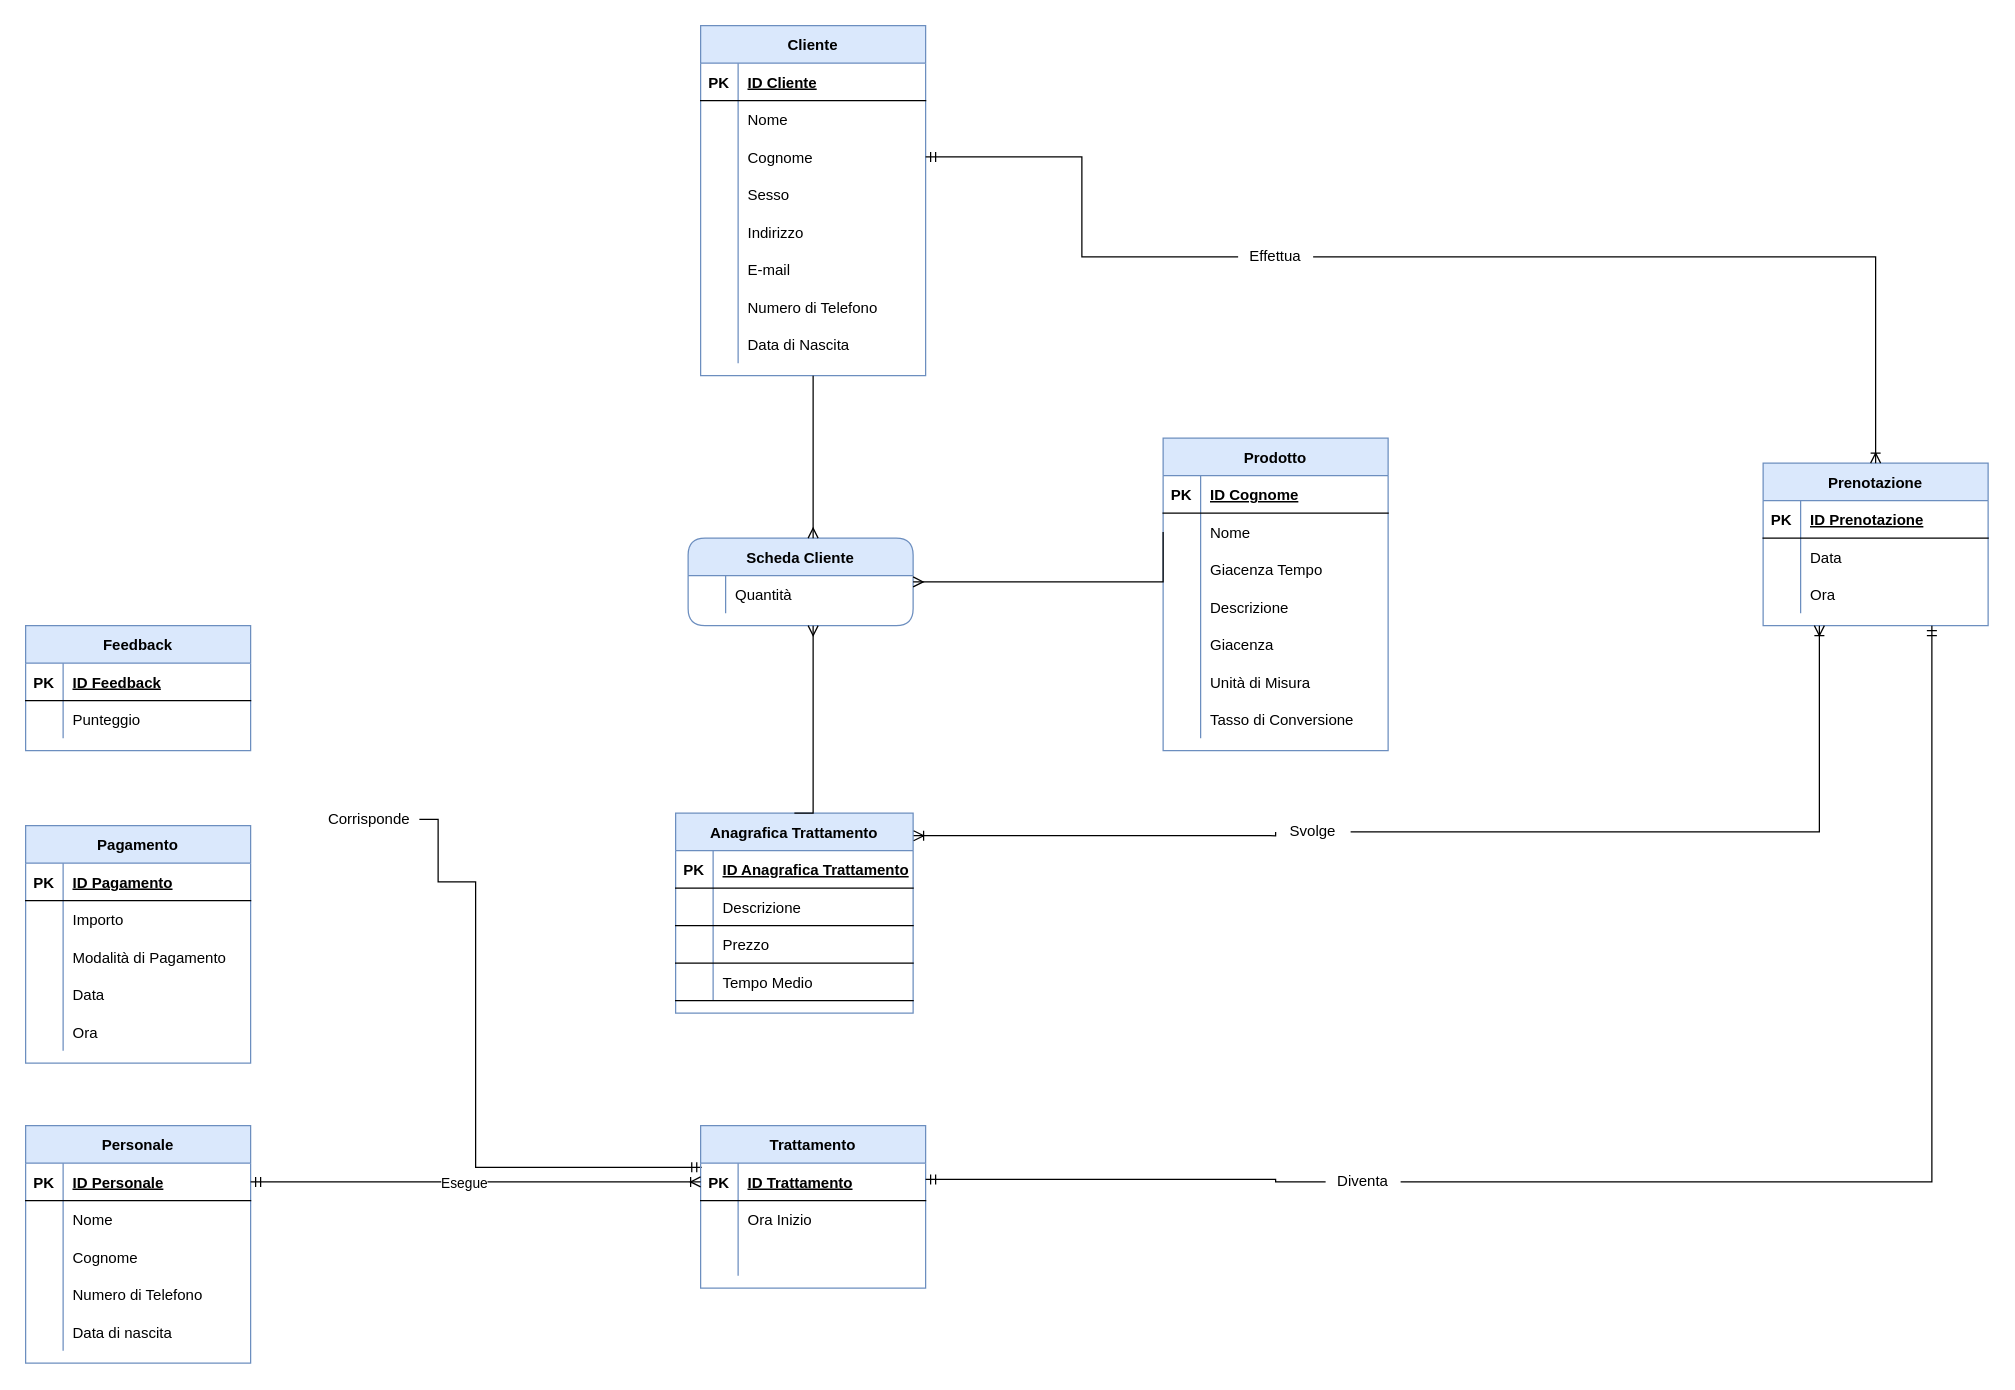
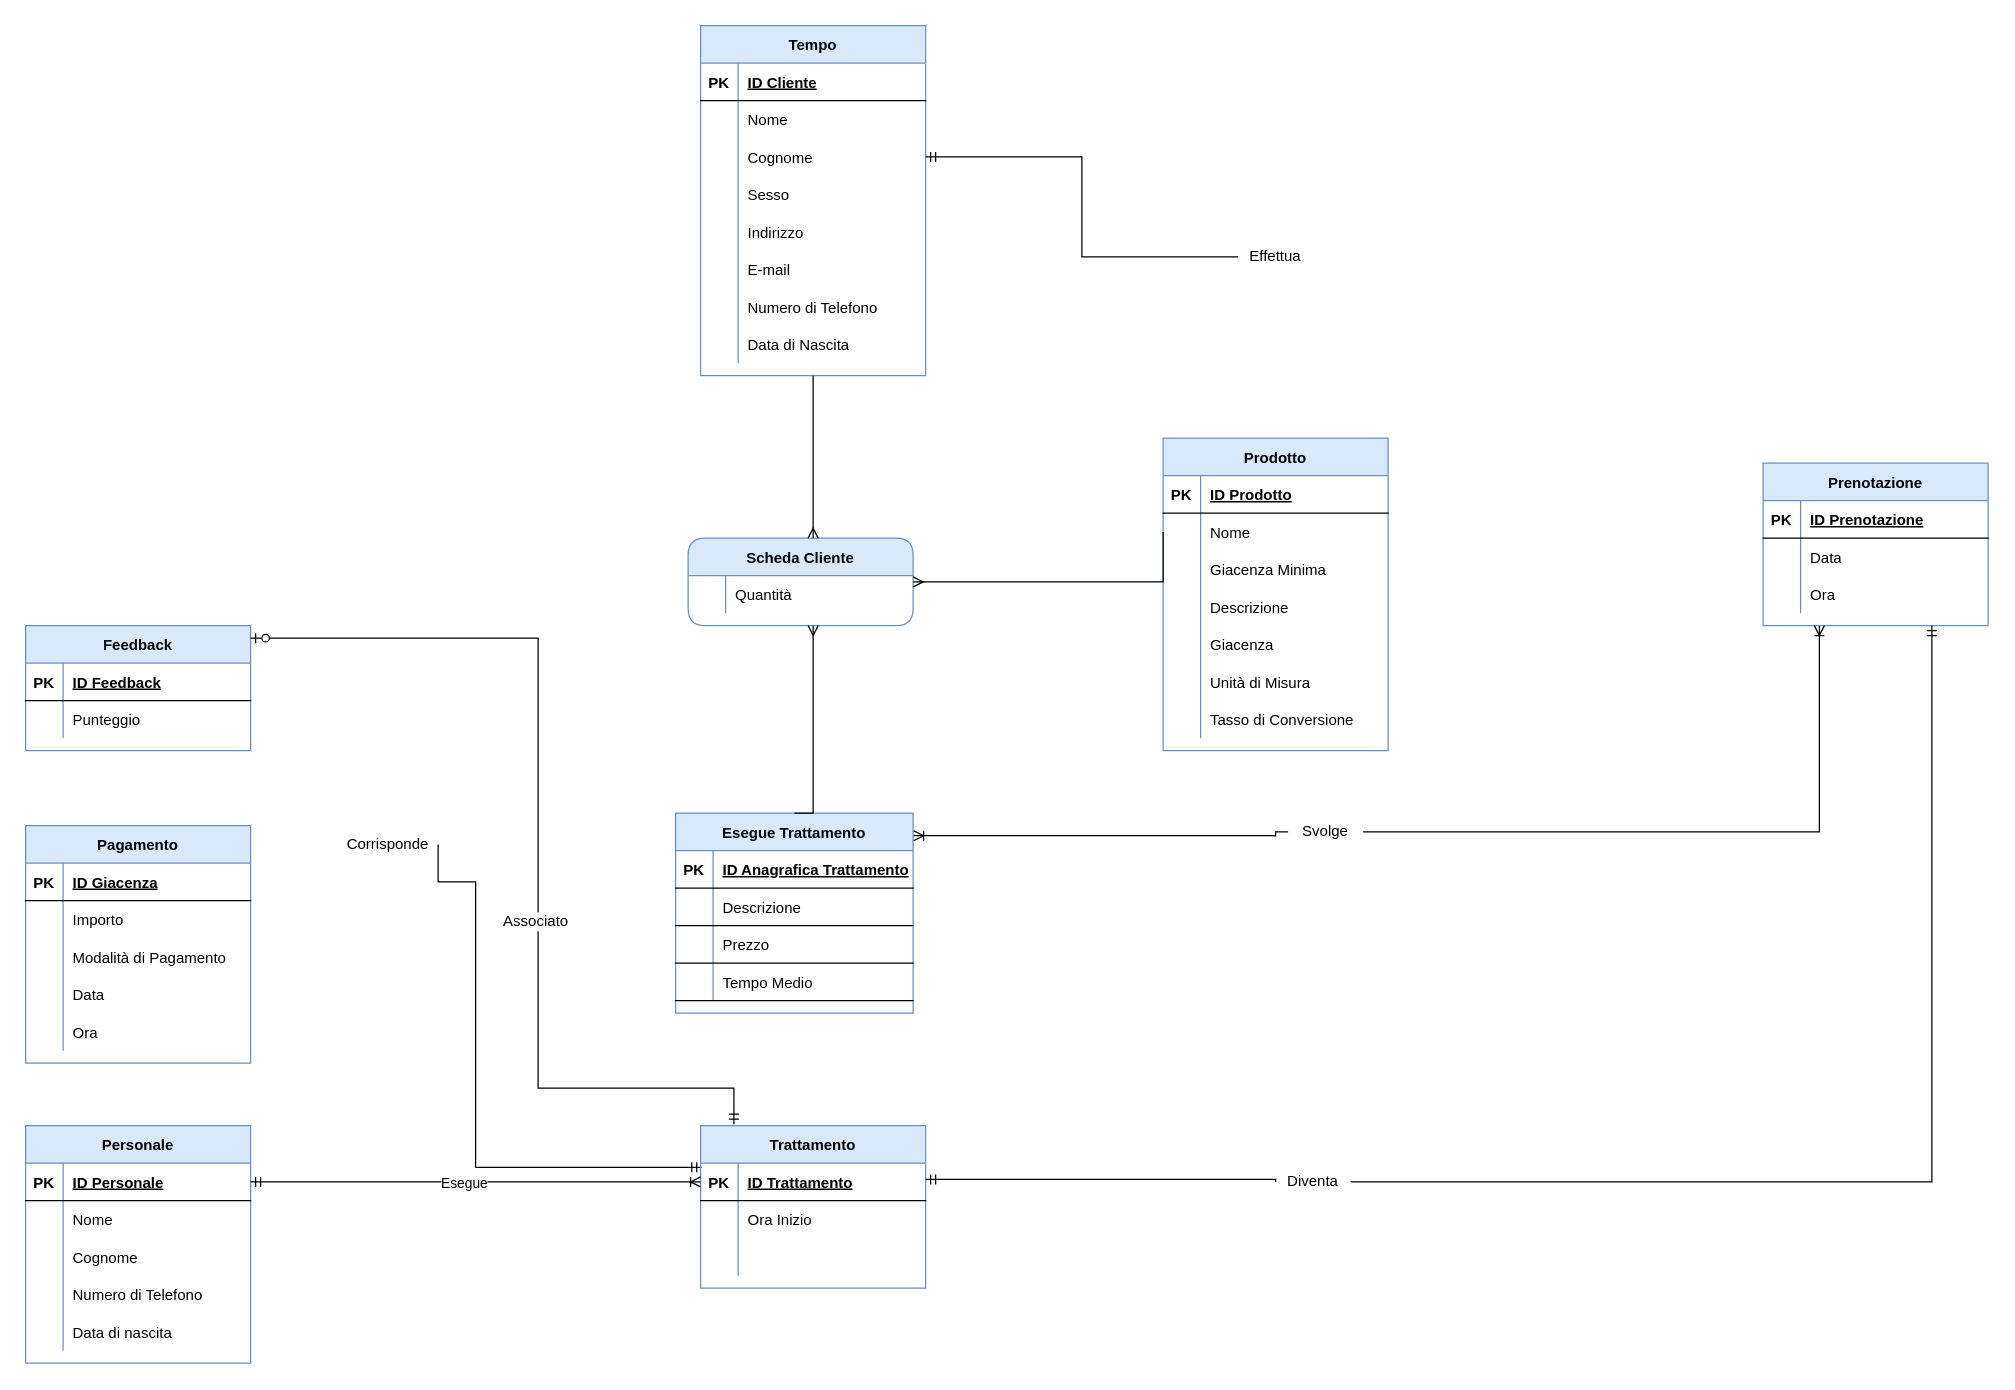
node "Cliente": label "Cliente" -> "Tempo"
edge "Effettua" -> "Prenotazione": removed
node "ID Cognome": label "ID Cognome" -> "ID Prodotto"
node "Giacenza Tempo": label "Giacenza Tempo" -> "Giacenza Minima"
node "Corrisponde": moved (369, 819) -> (388, 844)
node "Svolge": moved (1313, 832) -> (1326, 832)
node "Anagrafica Trattamento": label "Anagrafica Trattamento" -> "Esegue Trattamento"
edge "Feedback" -- "Trattamento": added, label "Associato"
node "ID Pagamento": label "ID Pagamento" -> "ID Giacenza"
node "Diventa": moved (1363, 1182) -> (1313, 1182)
